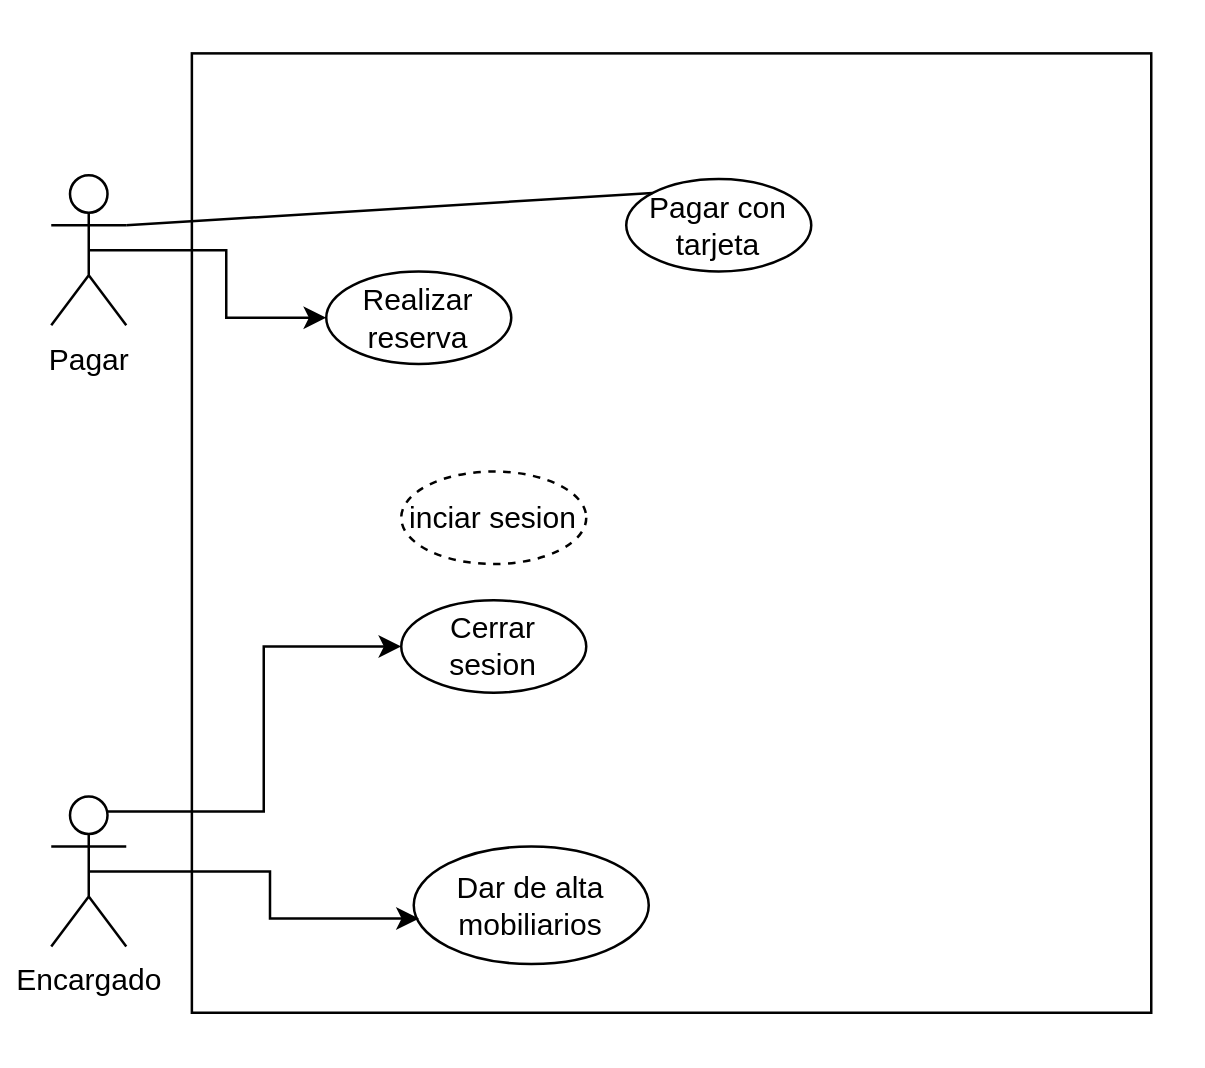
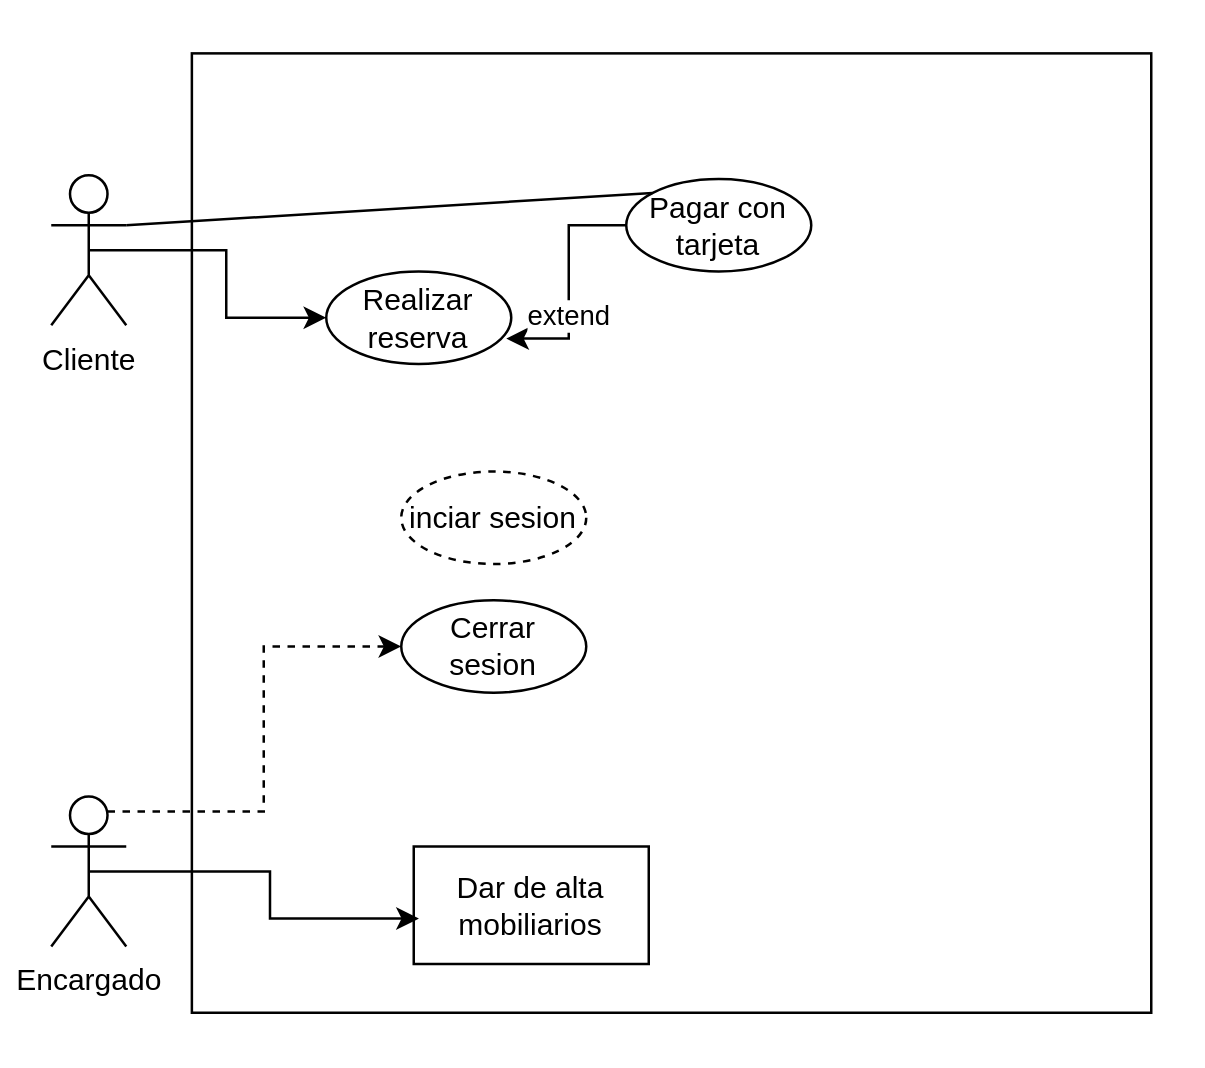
edge "Pagar con tarjeta" -> "Realizar reserva": added, label "extend"
node "Pagar": label "Pagar" -> "Cliente"
edge "Encargado" -> "Cerrar sesion": style solid -> dashed
node "Dar de alta mobiliarios": shape ellipse -> rectangle
